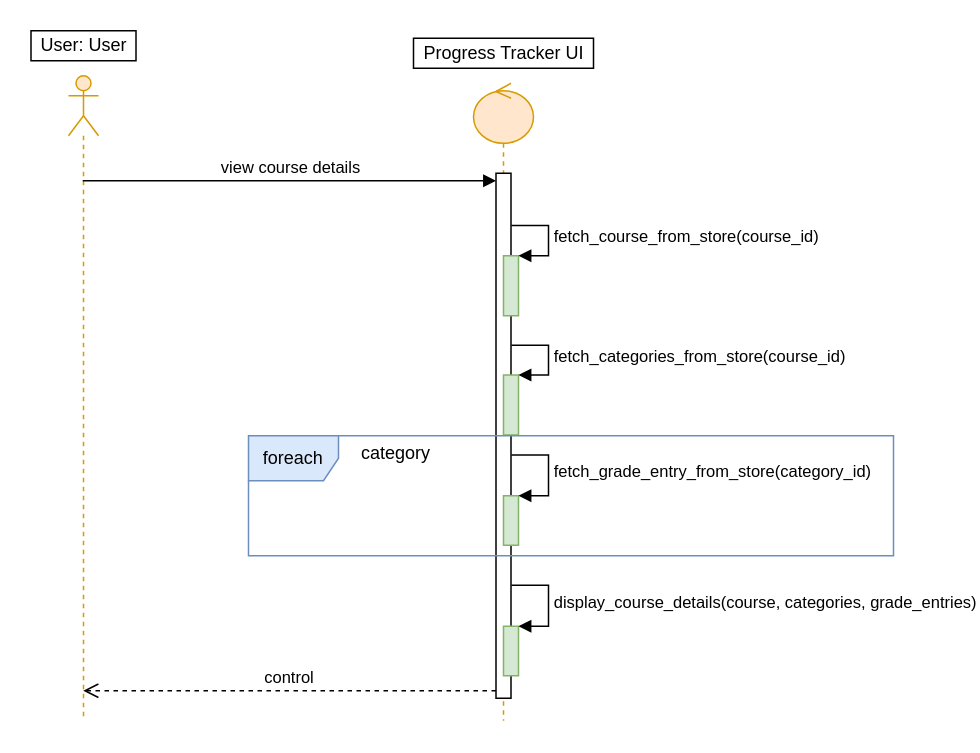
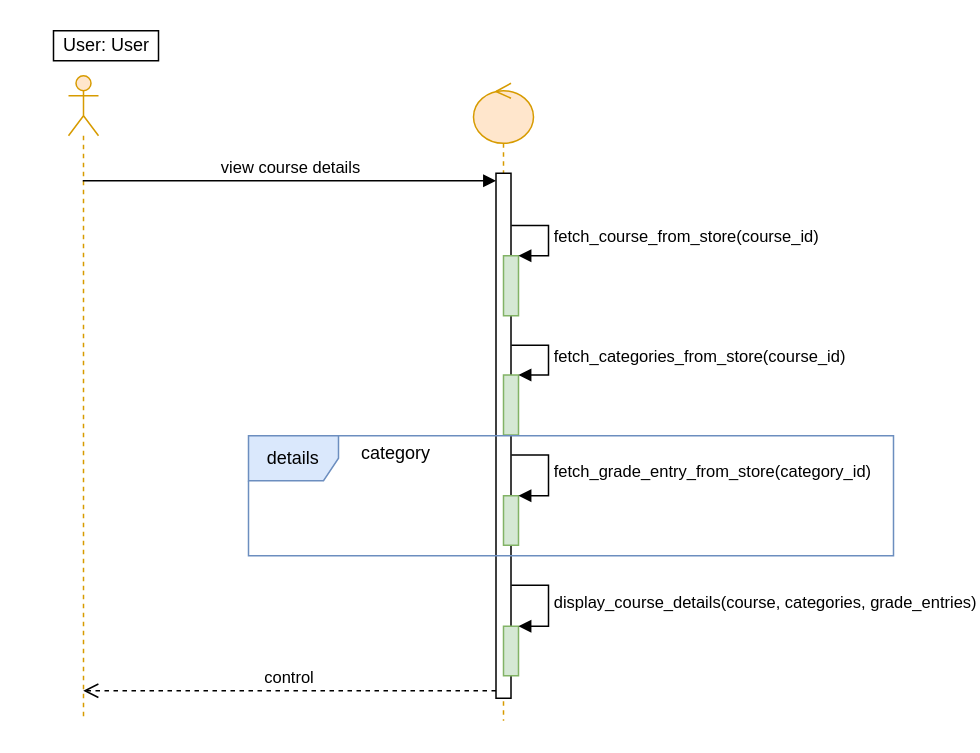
node "User: User": moved (83, 46) -> (106, 46)
node "Progress Tracker UI": removed
node "foreach": label "foreach" -> "details"
